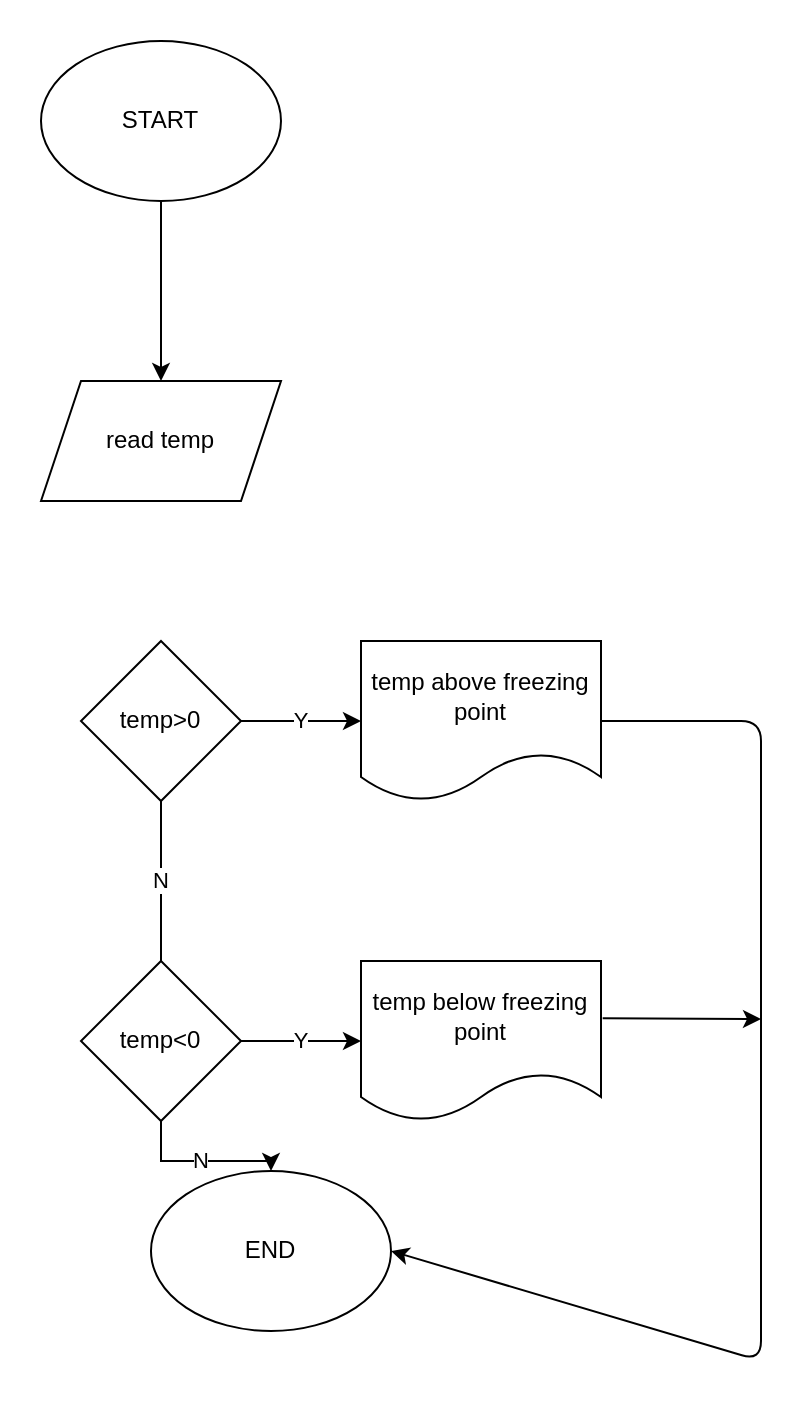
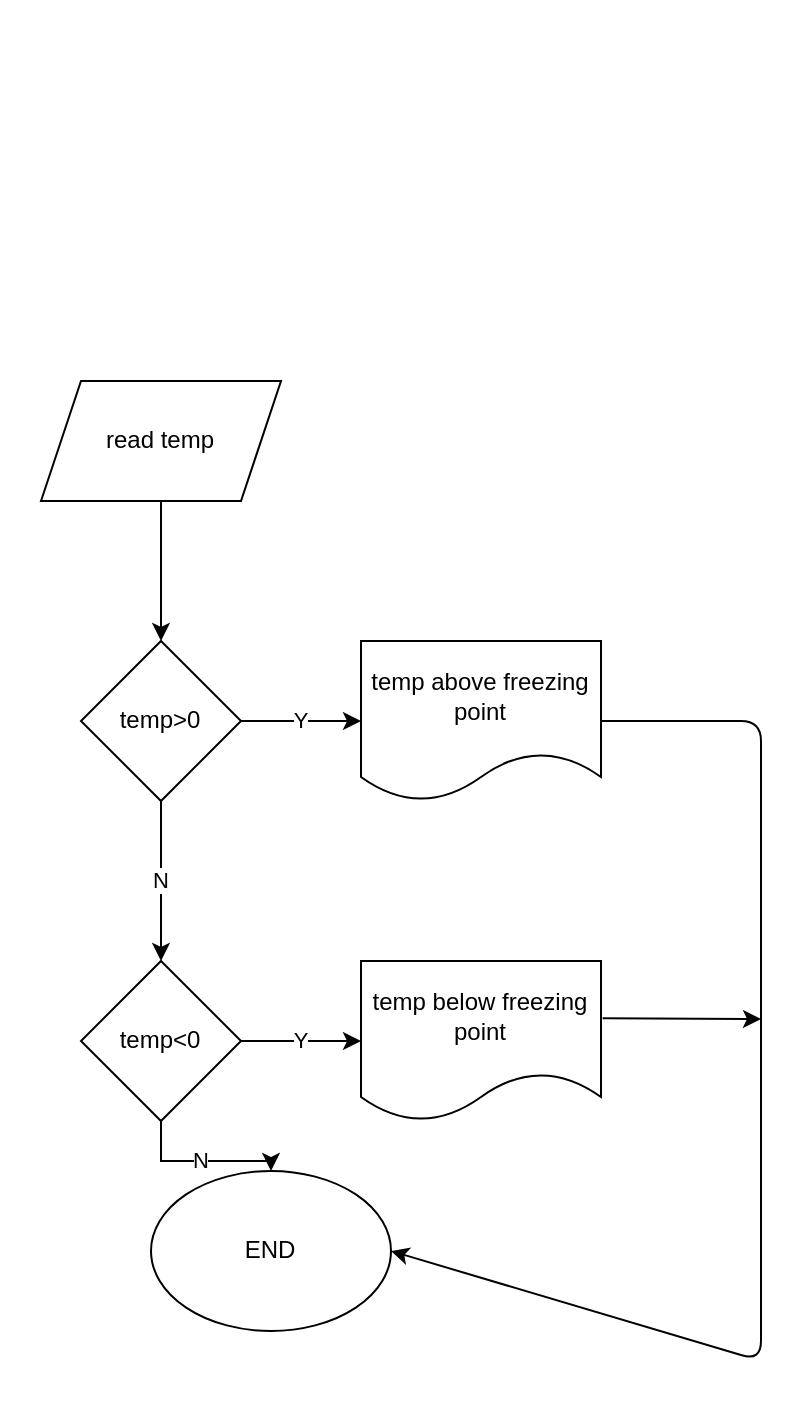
node "START": removed
edge "START" -> "read temp": removed
edge "read temp" -> "temp>0": added
edge "temp>0" -- "temp<0": arrowhead none -> classic
